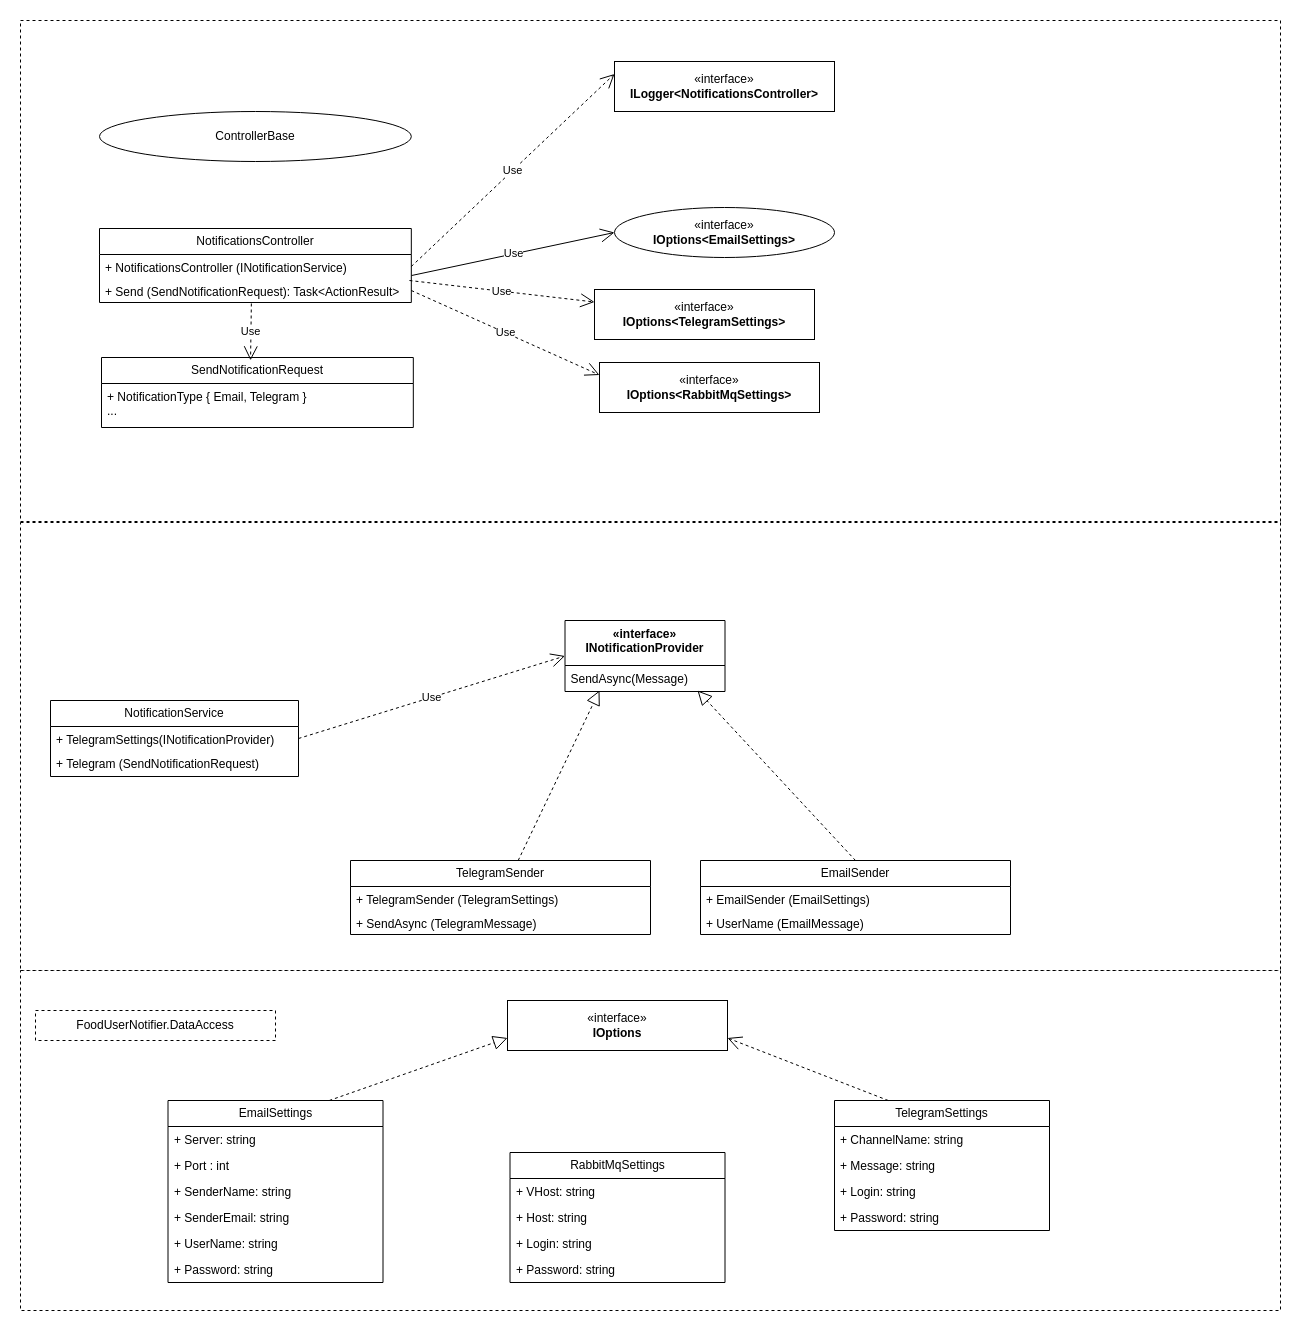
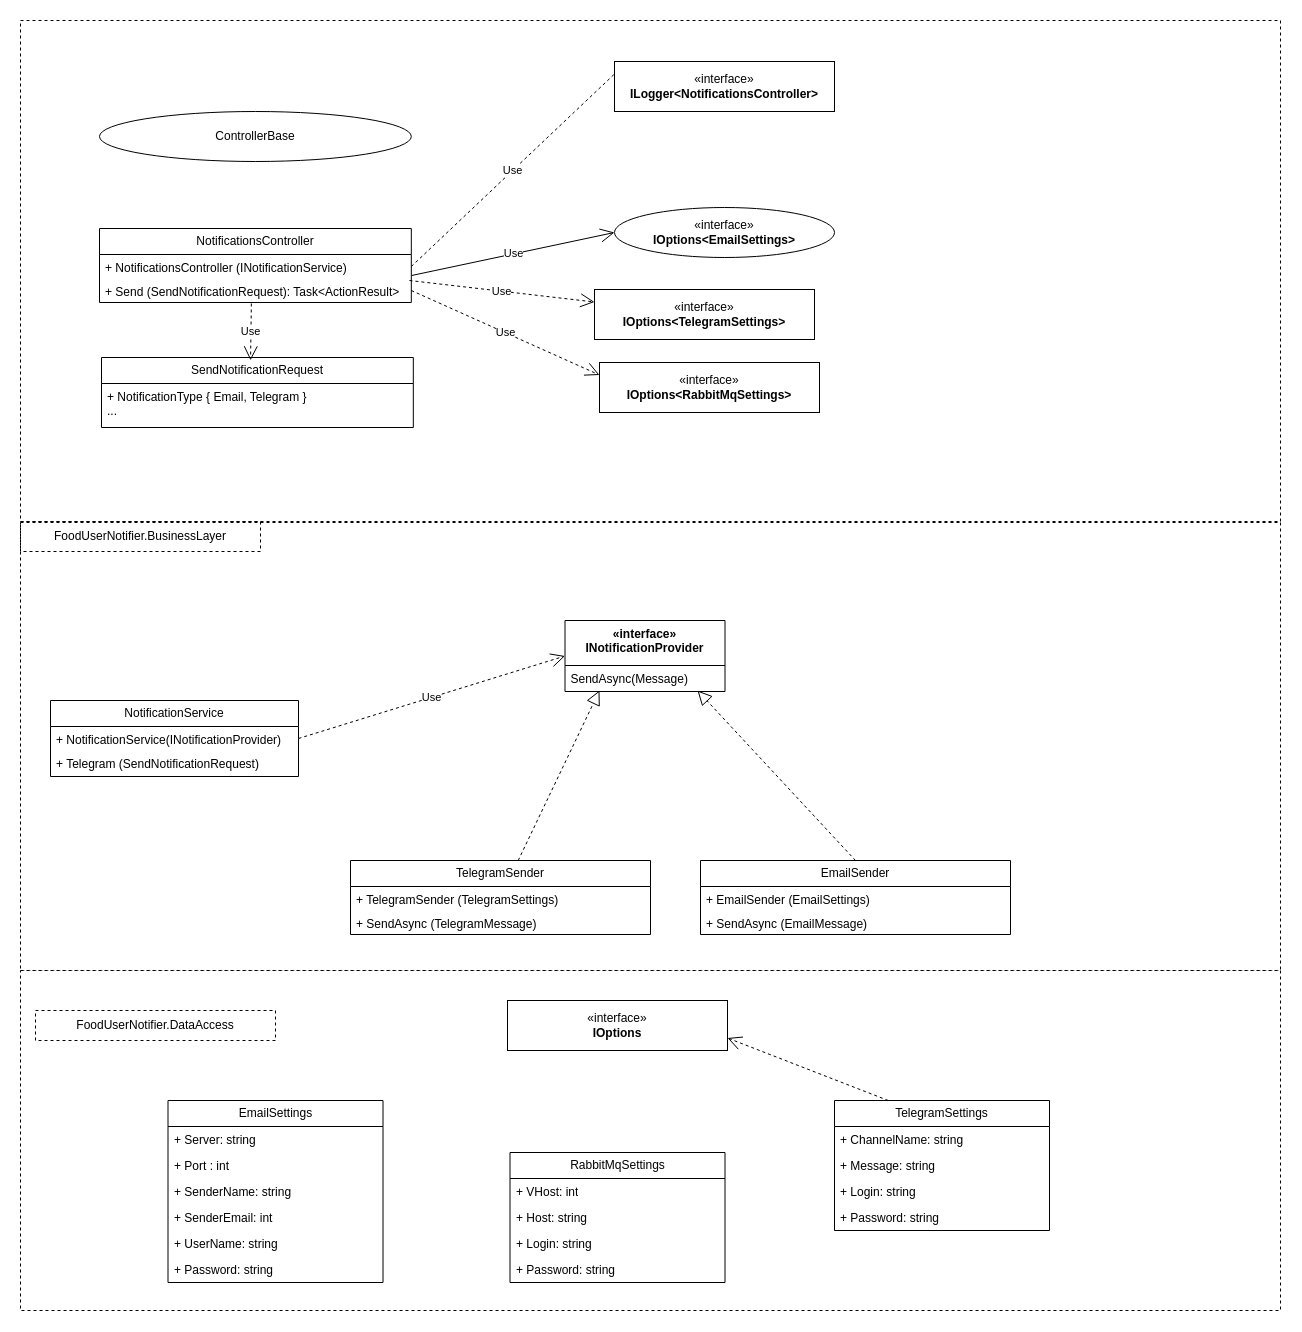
edge "+ NotificationsController (INotificationService)" -> "«interface» ILogger<NotificationsController>": arrowhead open -> none
node "FoodUserNotifier.BusinessLayer": added
node "+ TelegramSettings(INotificationProvider)": label "+ TelegramSettings(INotificationProvider)" -> "+ NotificationService(INotificationProvider)"
node "+ UserName (EmailMessage)": label "+ UserName (EmailMessage)" -> "+ SendAsync (EmailMessage)"
edge "EmailSettings" -> "«interface» IOptions": removed
node "+ VHost: string": label "+ VHost: string" -> "+ VHost: int"
node "+ SenderEmail: string": label "+ SenderEmail: string" -> "+ SenderEmail: int"
